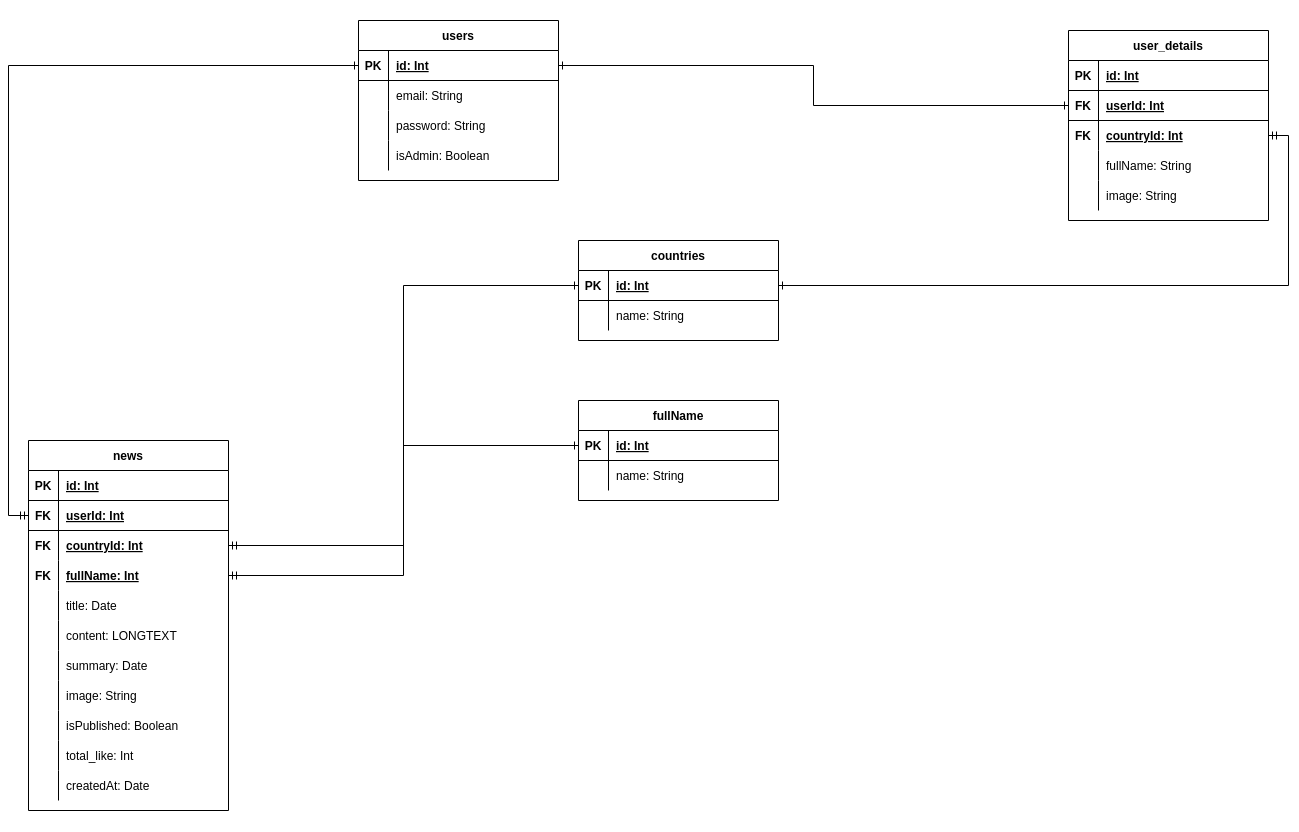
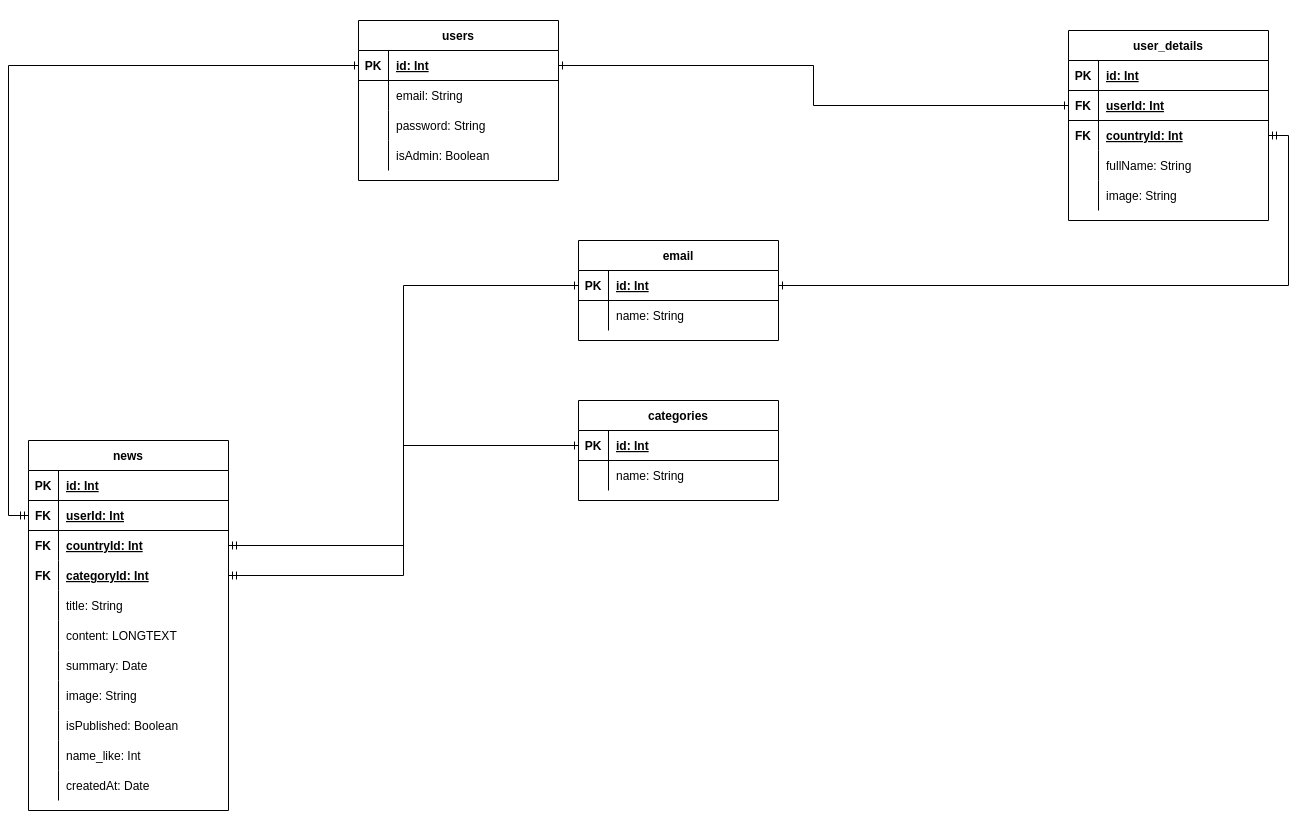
node "countries": label "countries" -> "email"
node "fullName": label "fullName" -> "categories"
node "fullName: Int": label "fullName: Int" -> "categoryId: Int"
node "title: Date": label "title: Date" -> "title: String"
node "total_like: Int": label "total_like: Int" -> "name_like: Int"
